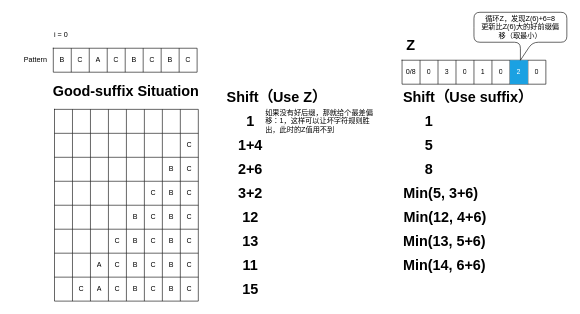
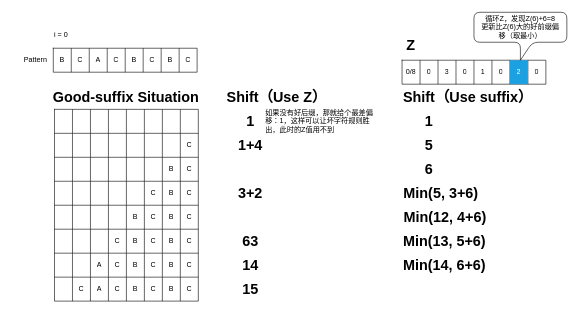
node "Good-suffix Situation": moved (126, 92) -> (126, 98)
node "2+6": removed
node "8": label "8" -> "6"
node "12": removed
node "13": label "13" -> "63"
node "11": label "11" -> "14"
